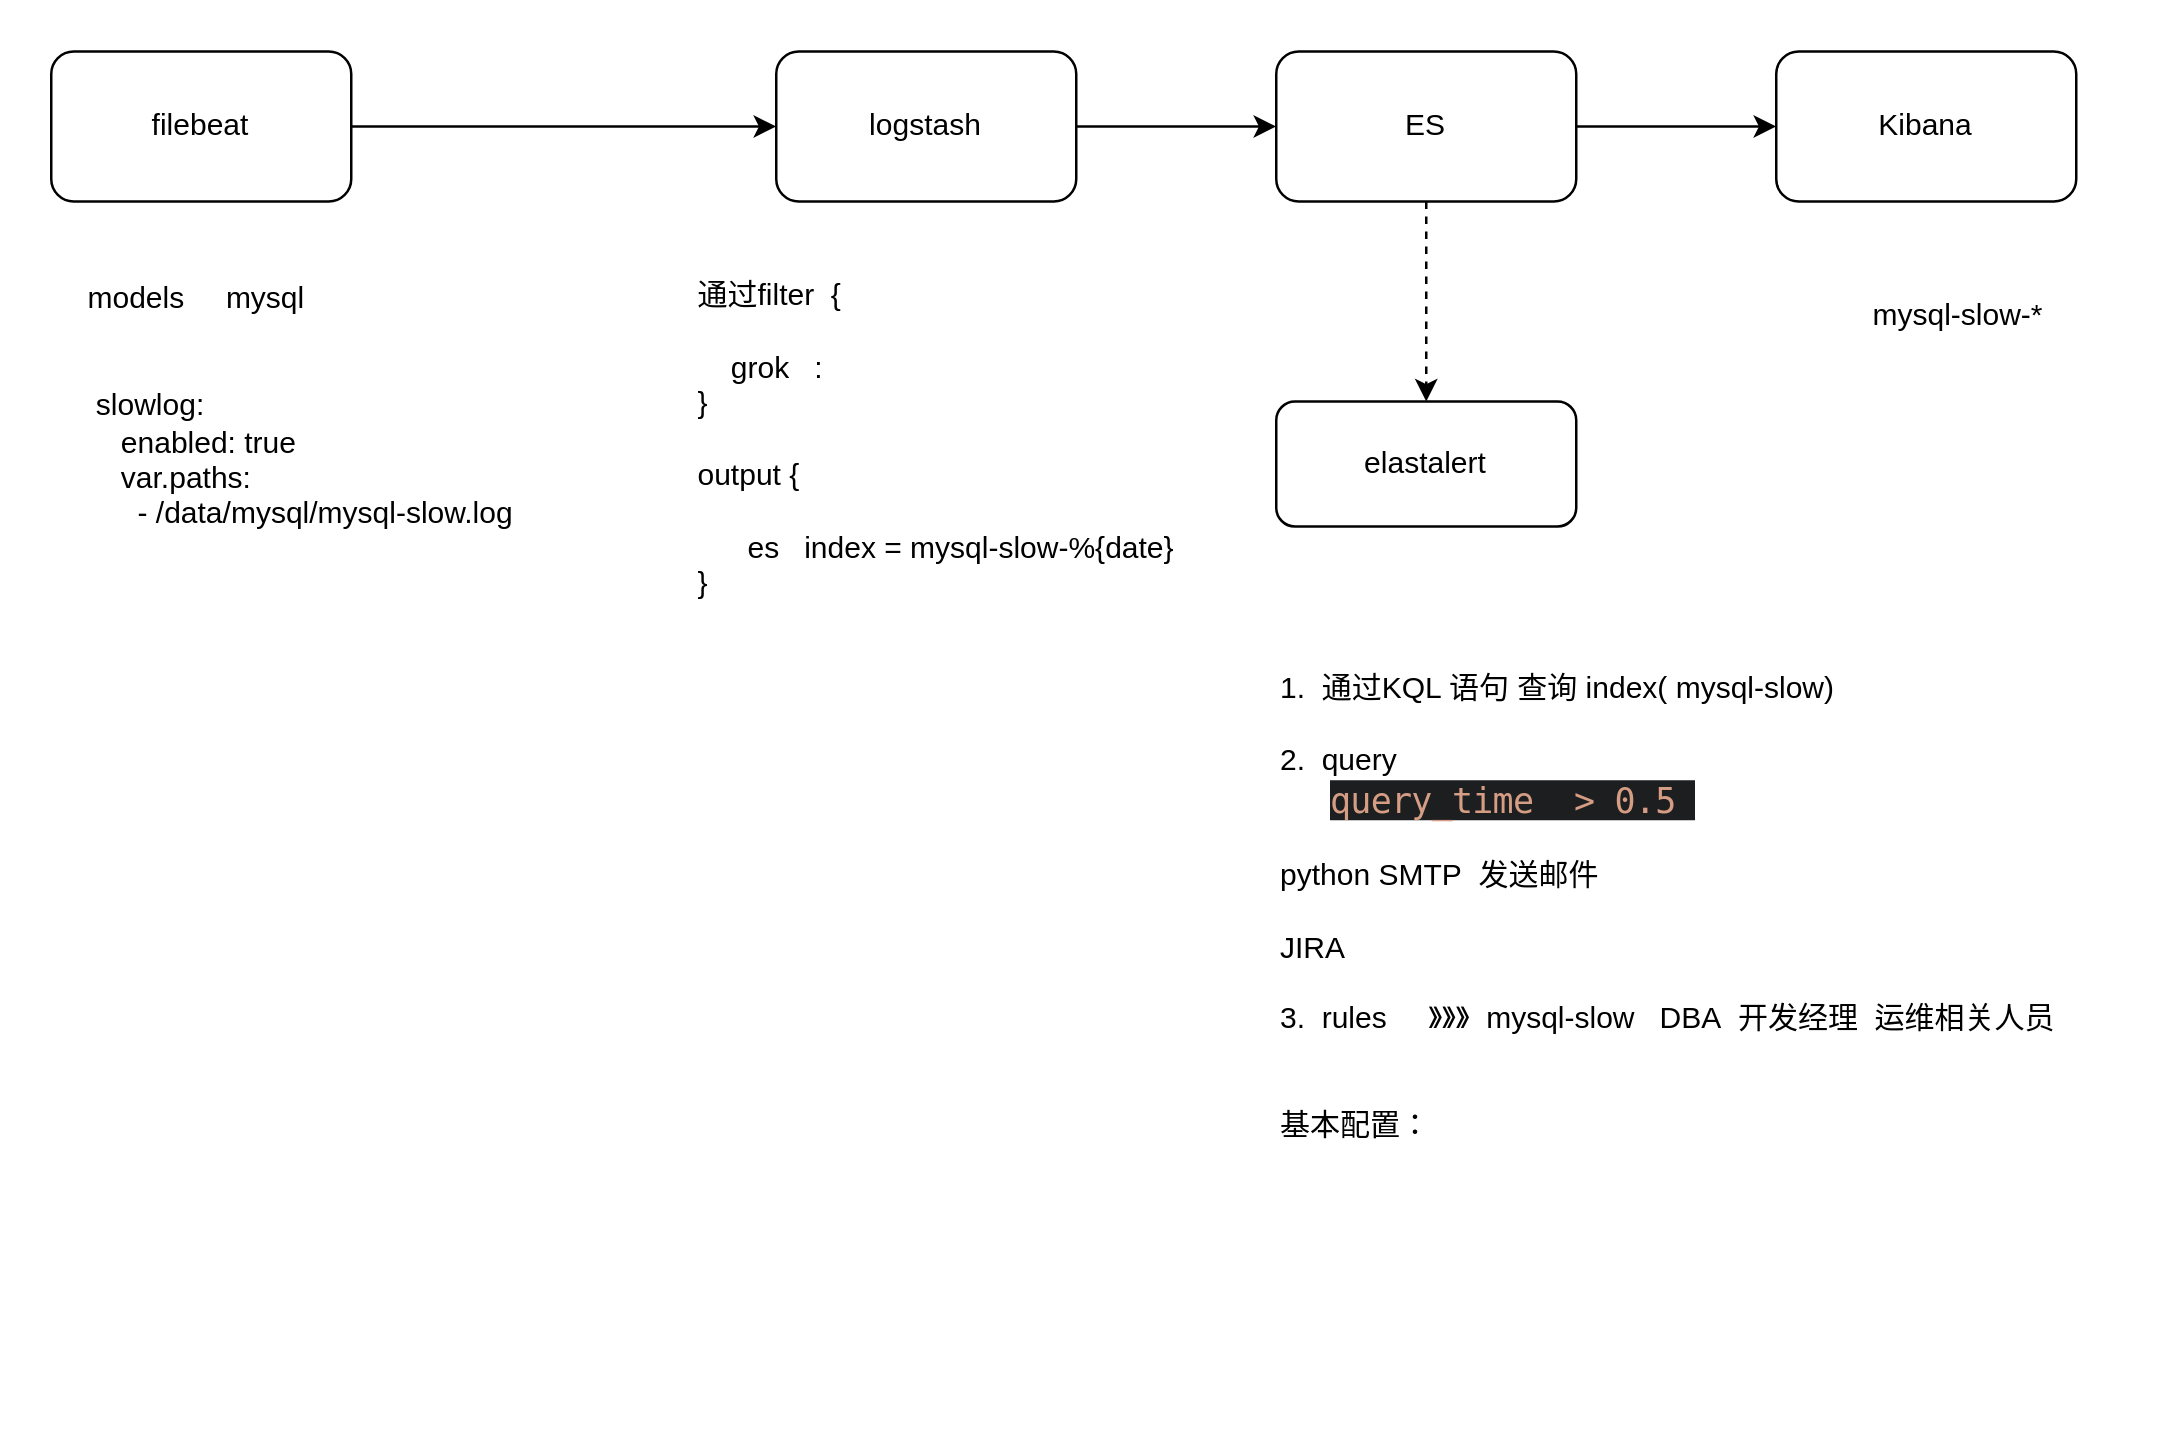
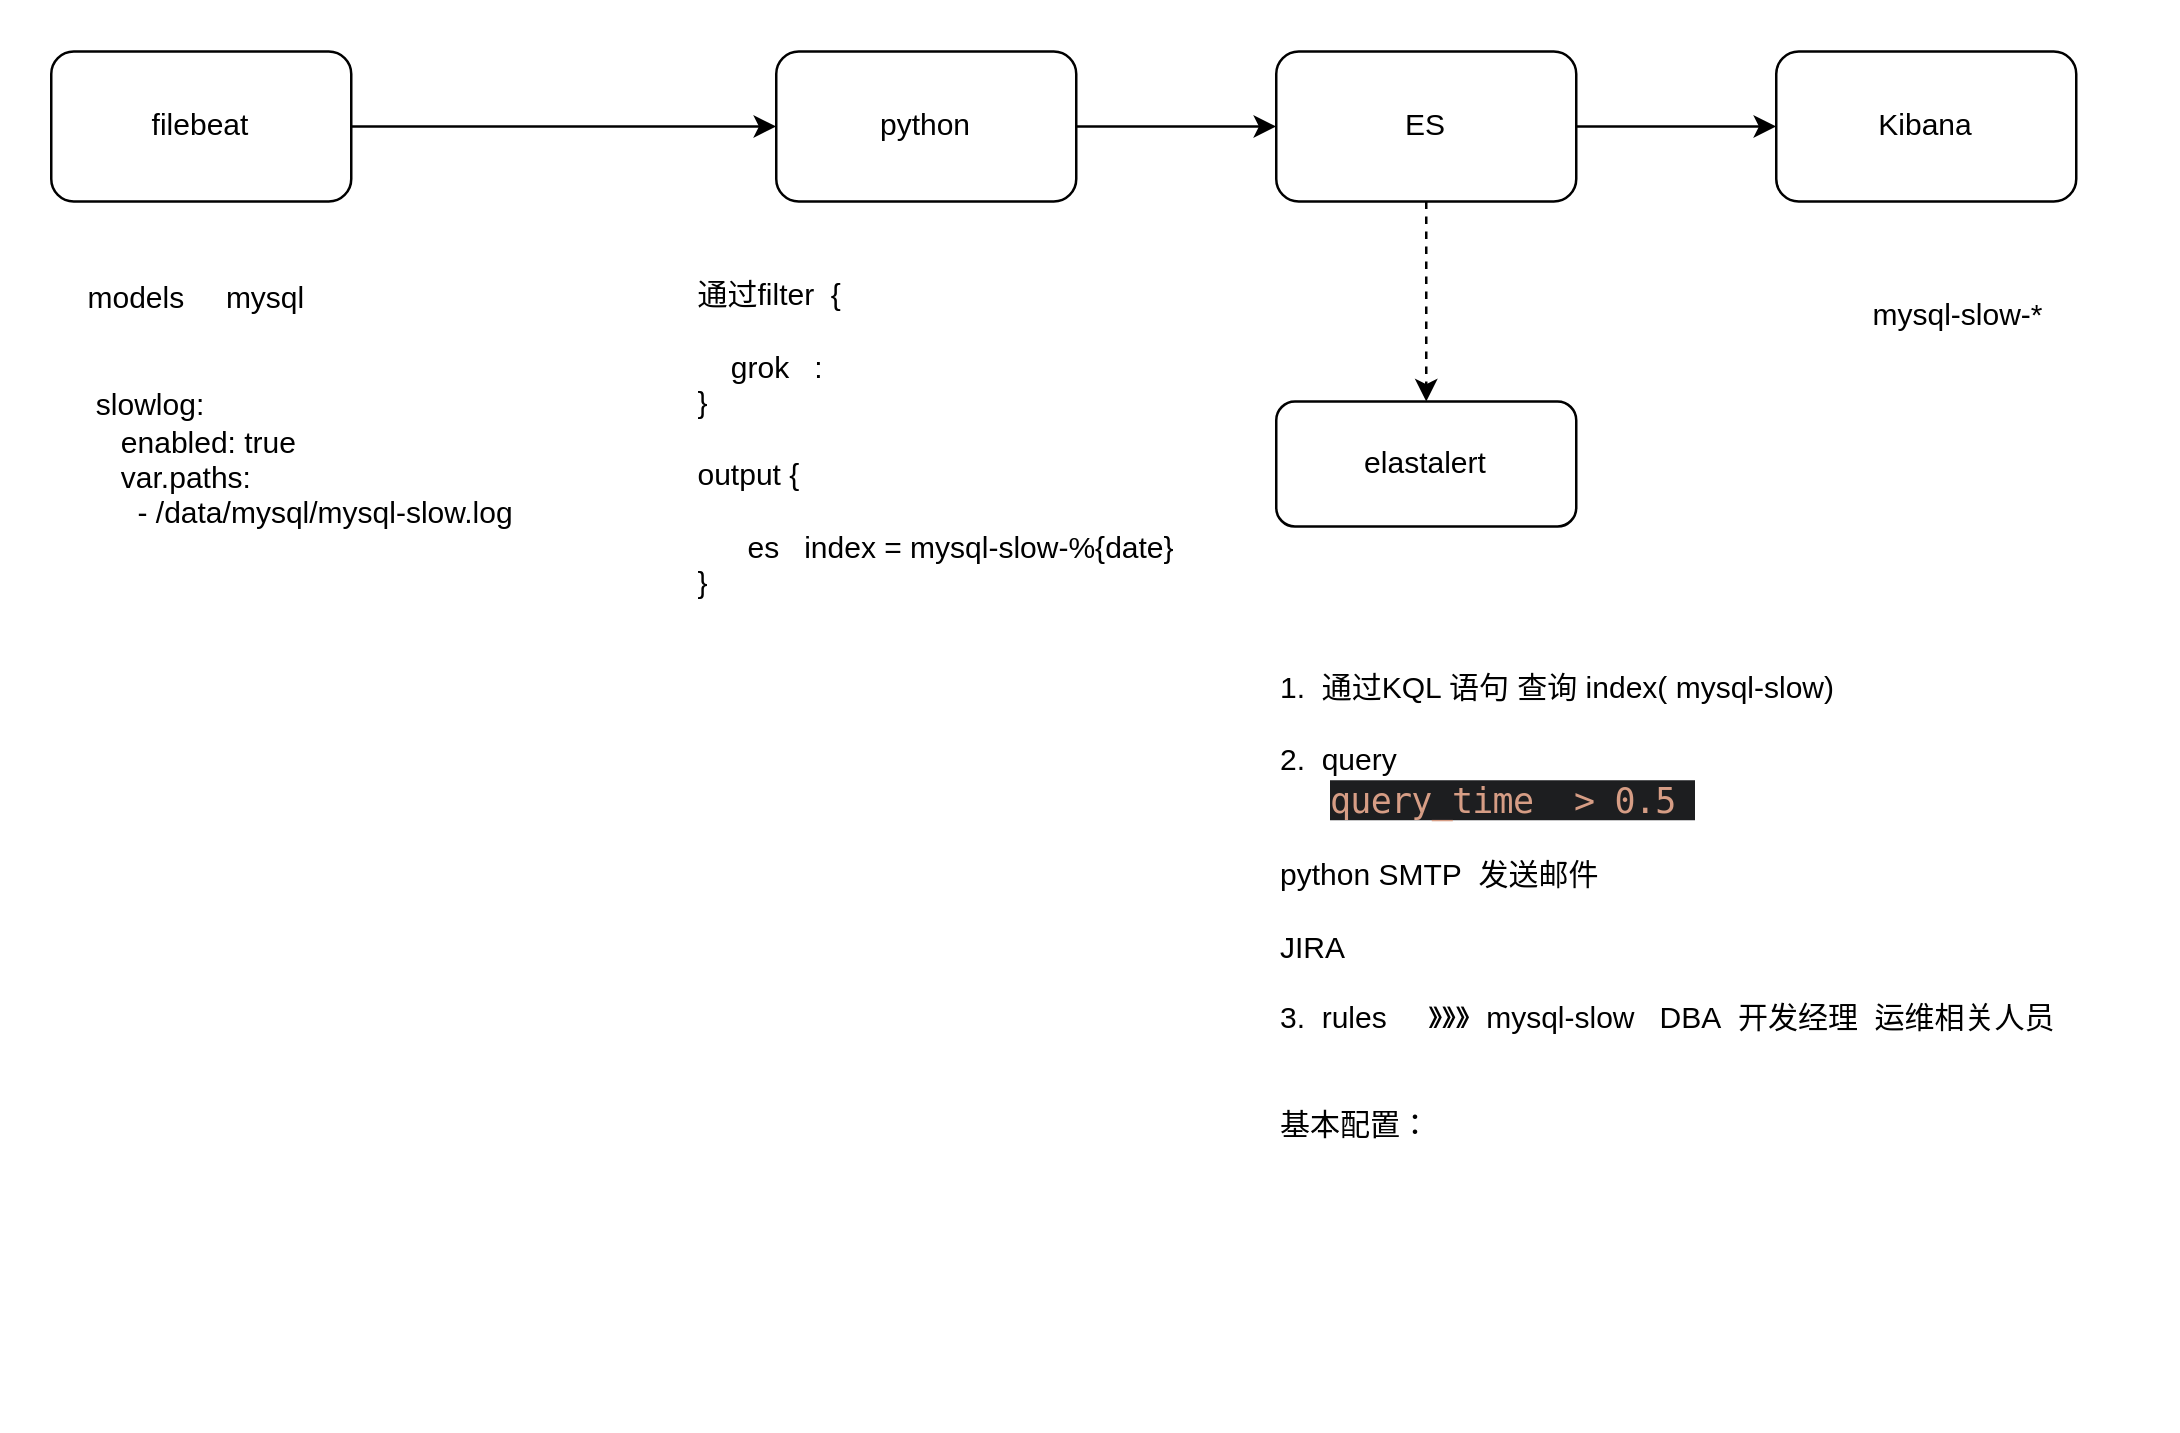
node "logstash": label "logstash" -> "python"
